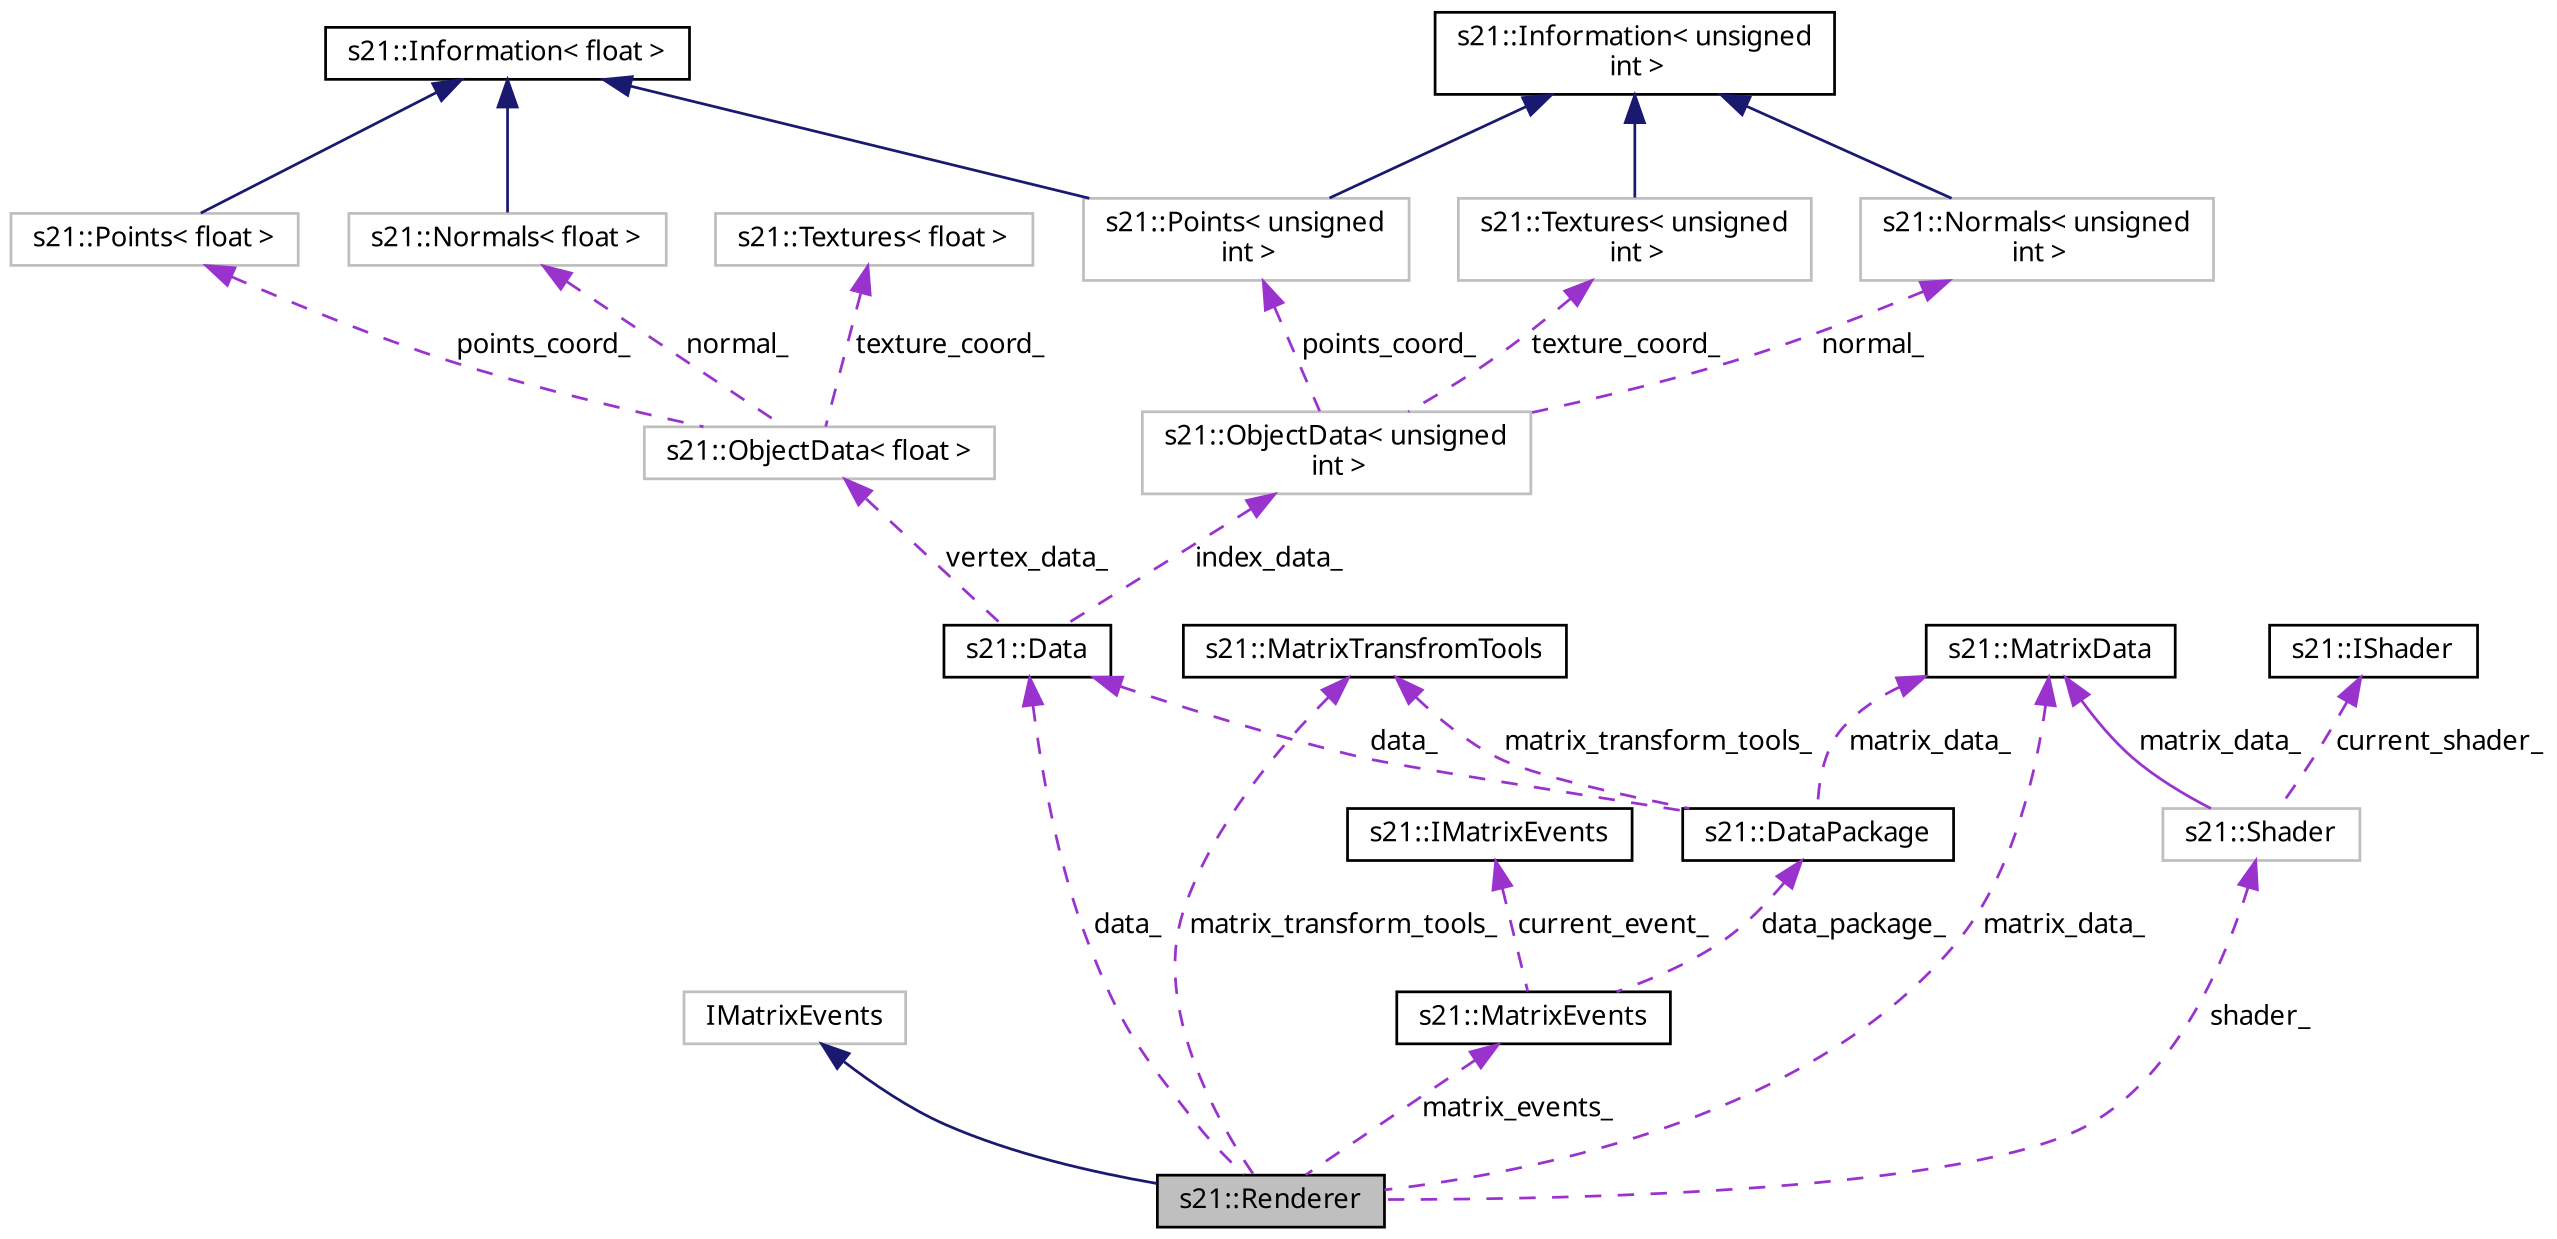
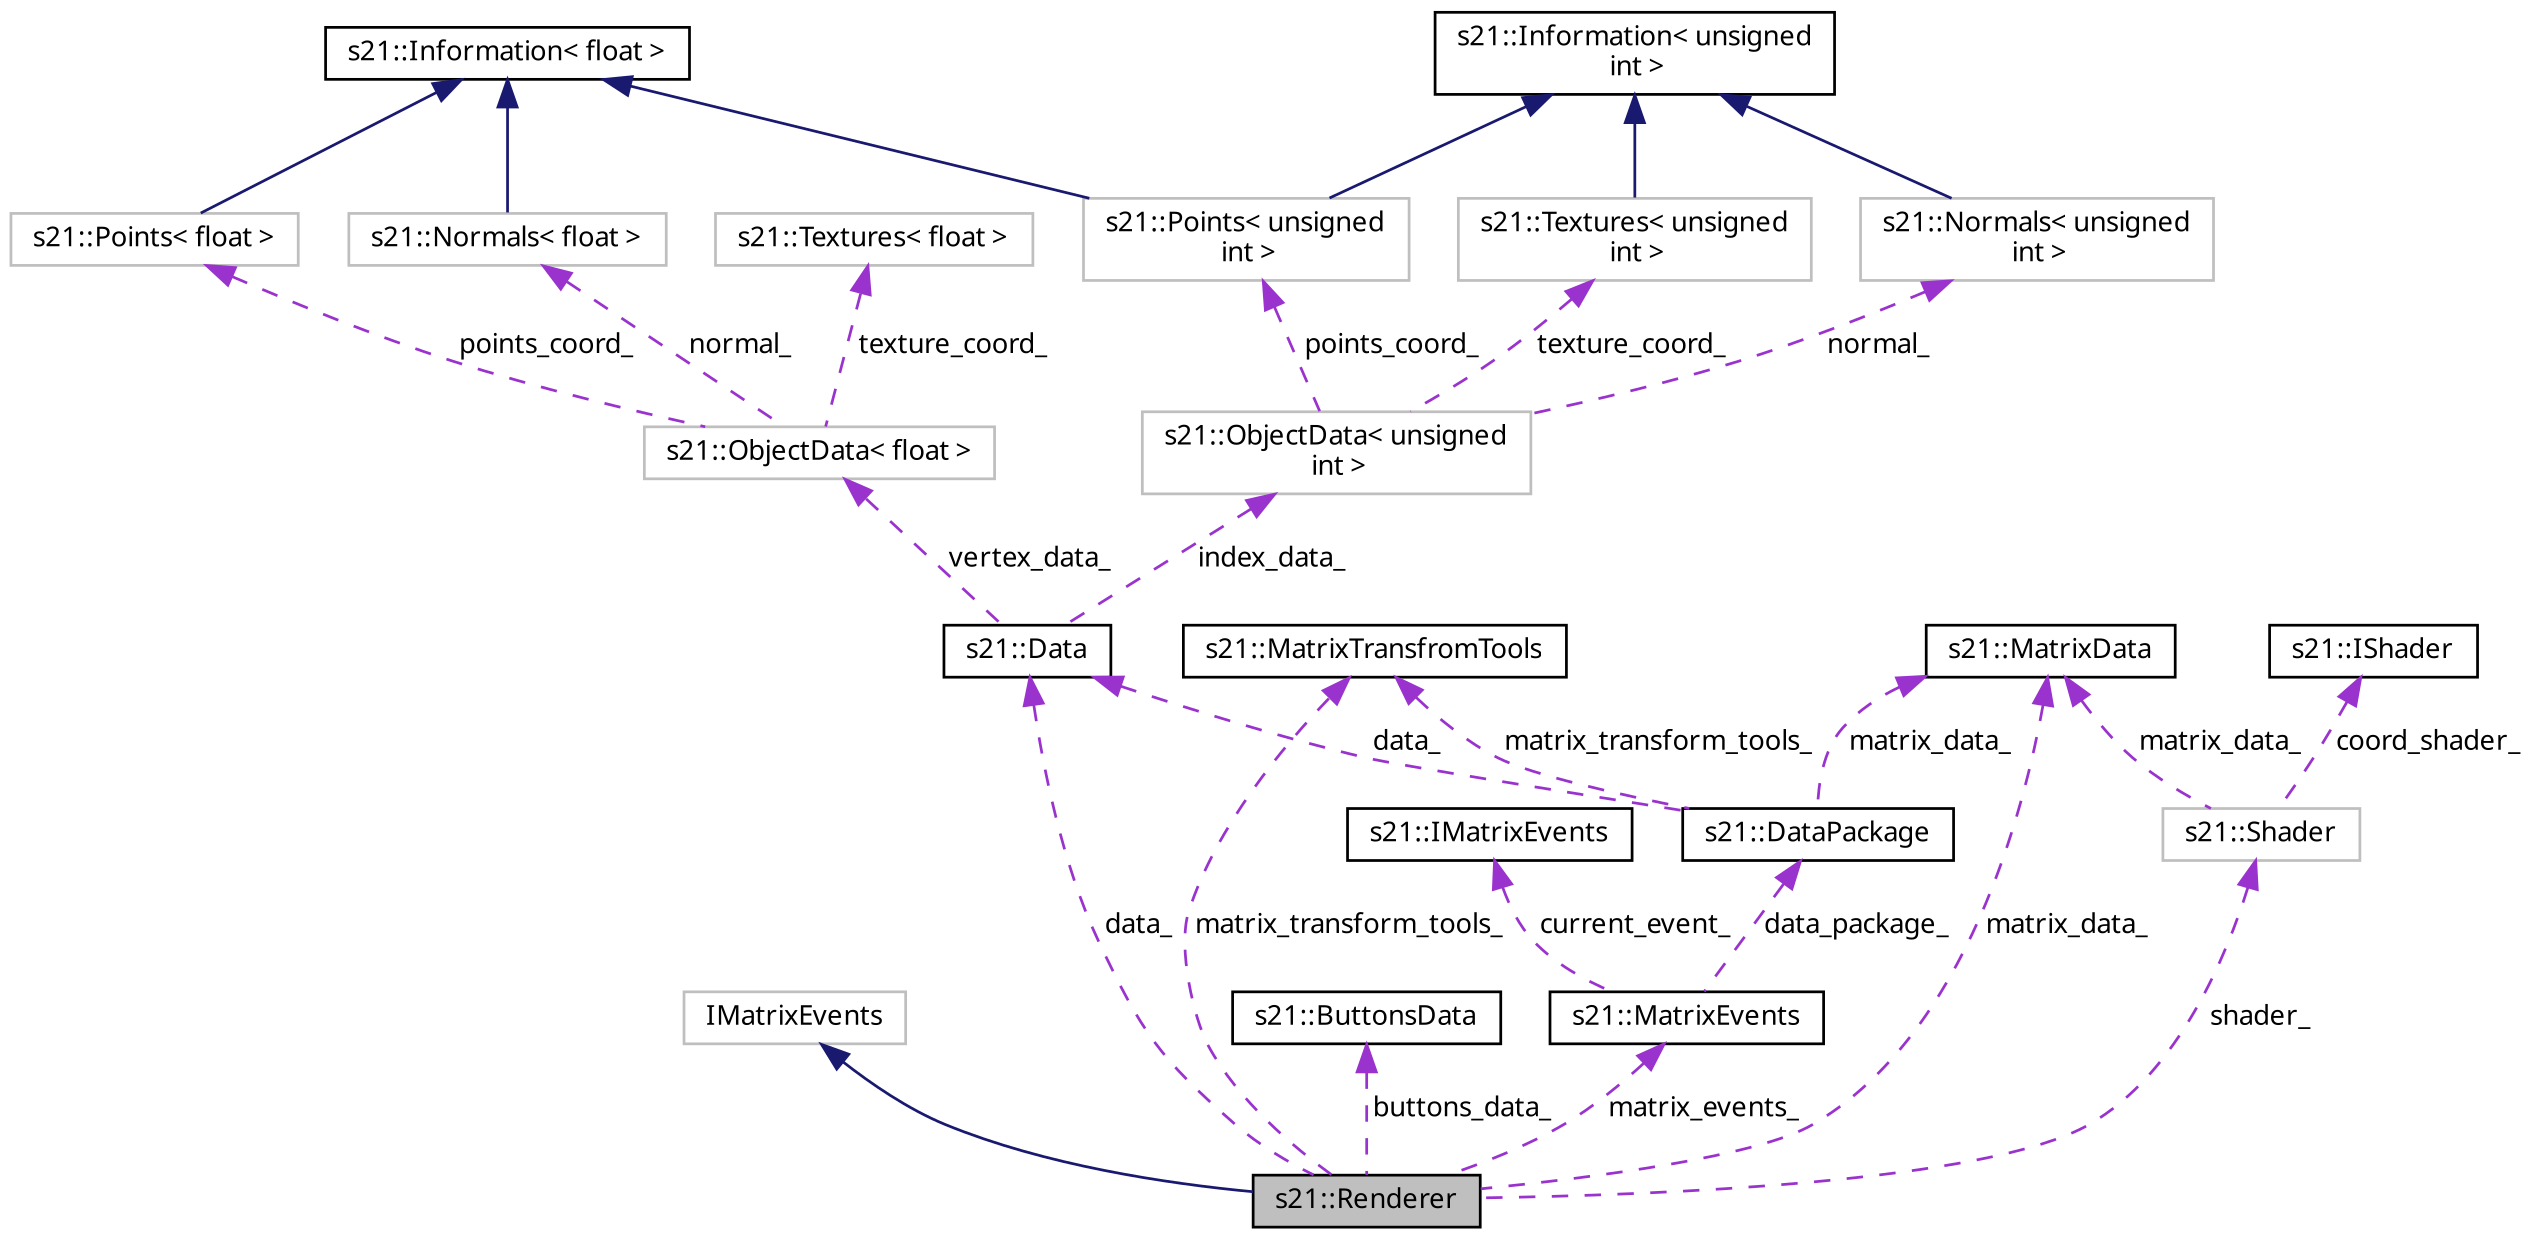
edge "s21::Shader" -> "s21::IShader": label " current_shader_" -> " coord_shader_"
edge "s21::Shader" -> "s21::MatrixData": style solid -> dashed
node "s21::ButtonsData": added
